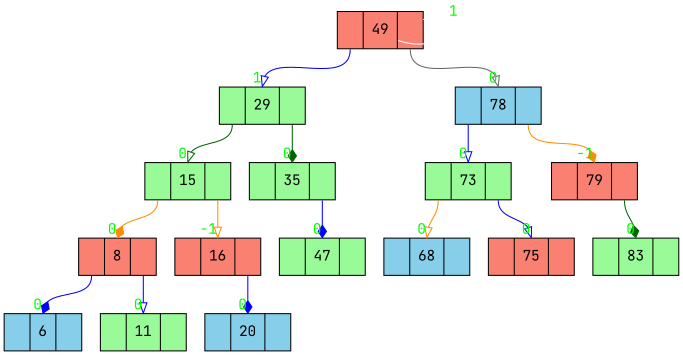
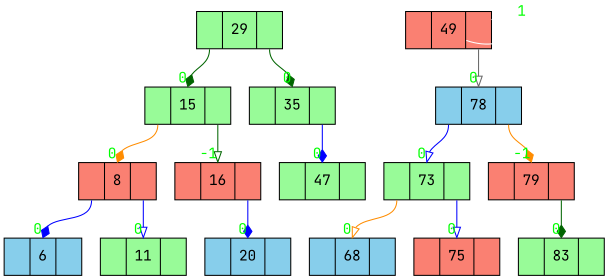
edge "49" -> "29": removed
edge "29" -> "15": arrowhead onormal -> diamond
edge "15" -> "16": color darkorange -> darkgreen
